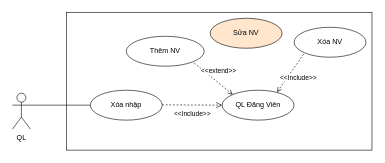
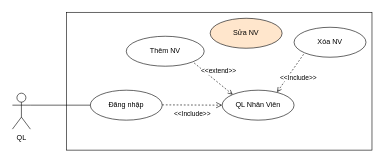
node "Xóa nhập": label "Xóa nhập" -> "Đăng nhập"
node "QL Đăng Viên": label "QL Đăng Viên" -> "QL Nhân Viên"
